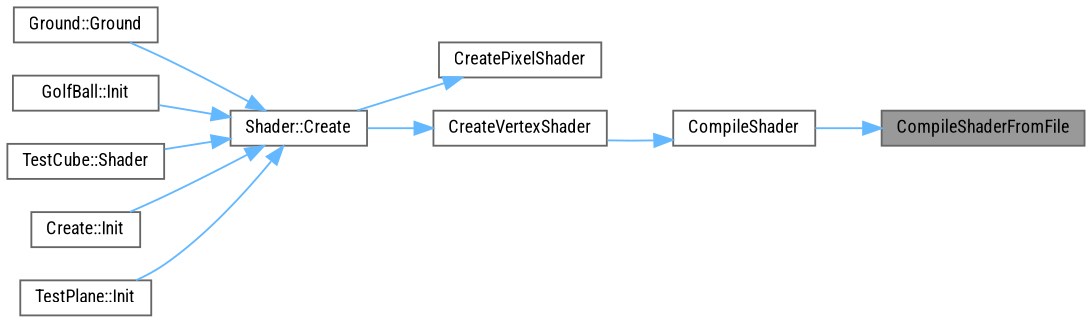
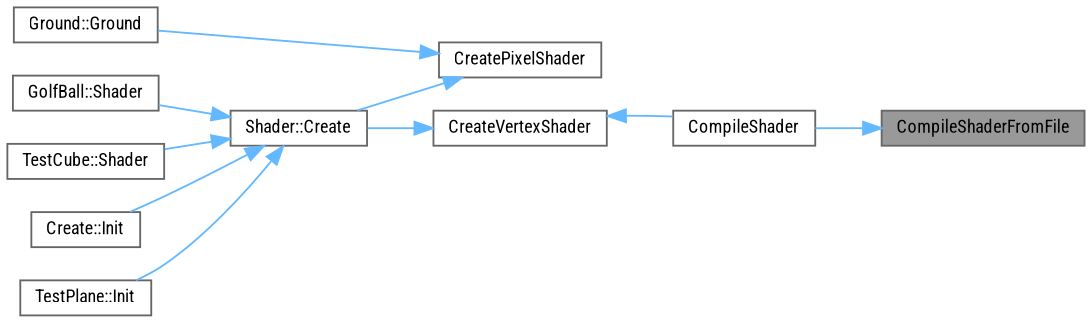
edge "Ground::Ground" -> "Shader::Create": now "Ground::Ground" -> "CreatePixelShader"
node "GolfBall::Init": label "GolfBall::Init" -> "GolfBall::Shader"
edge "CreateVertexShader" -> "CompileShader": reversed
